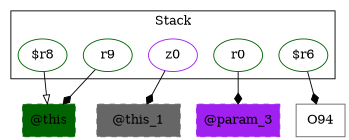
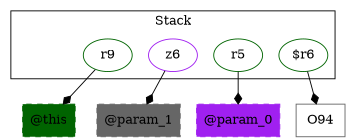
node "$r8": removed
node "z0": label "z0" -> "z6"
node "r0": label "r0" -> "r5"
node "@this_1": label "@this_1" -> "@param_1"
node "@param_3": label "@param_3" -> "@param_0"
